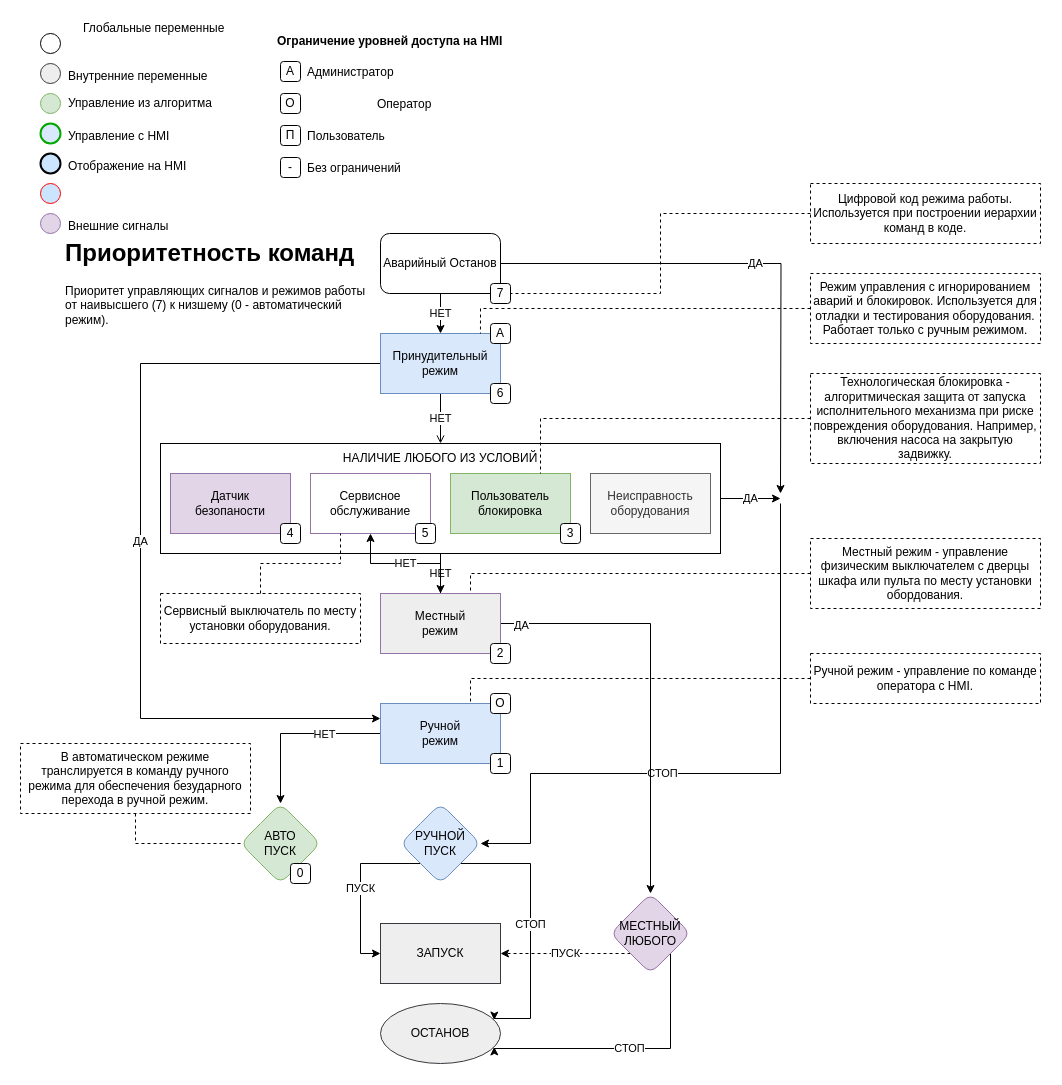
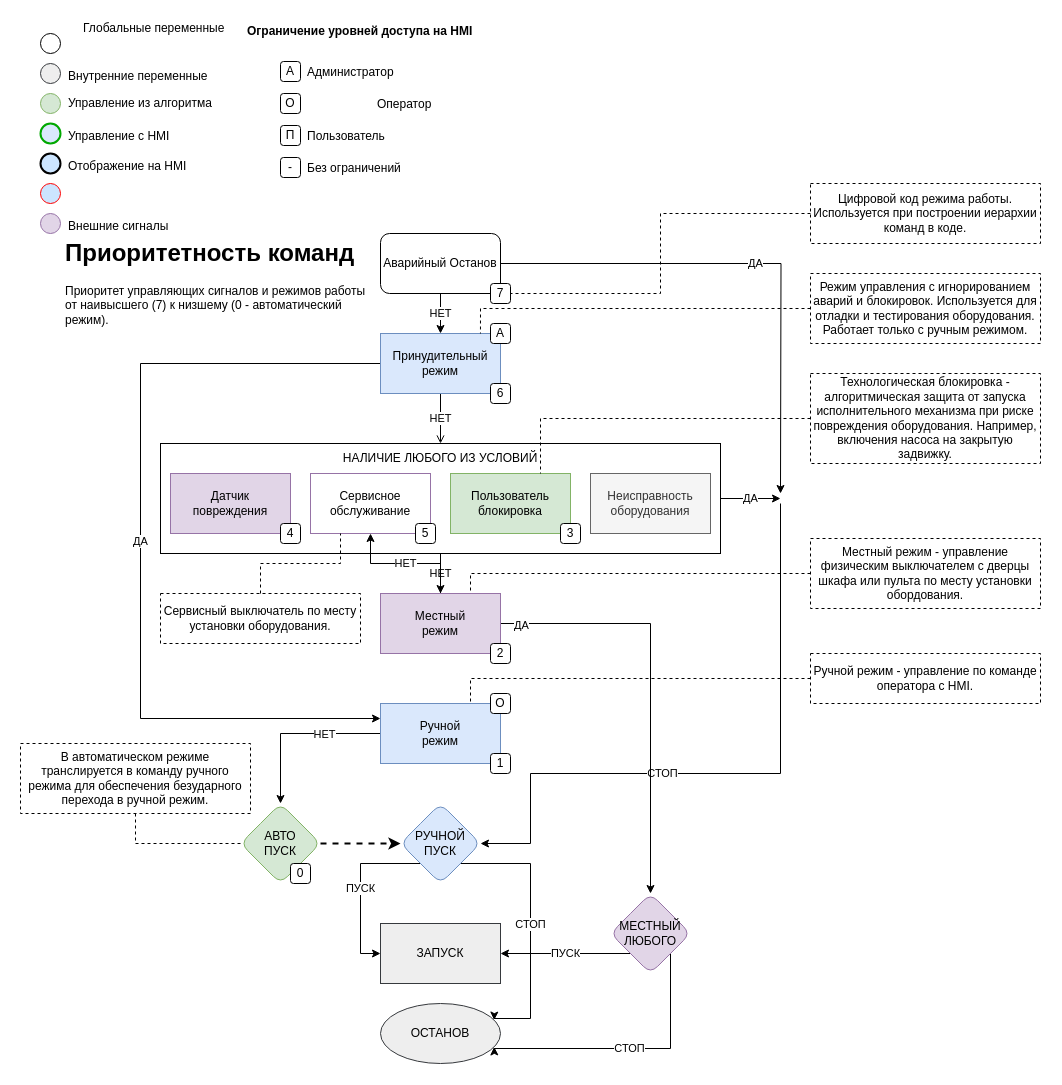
node "Ограничение уровней доступа на HMI": moved (393, 41) -> (363, 31)
node "Датчик безопаности": label "Датчик безопаности" -> "Датчик повреждения"
node "Местный режим": fillcolor #eeeeee -> #e1d5e7
edge "АВТО ПУСК" -> "РУЧНОЙ ПУСК": added
edge "МЕСТНЫЙ ЛЮБОГО" -> "ЗАПУСК": style dashed -> solid
